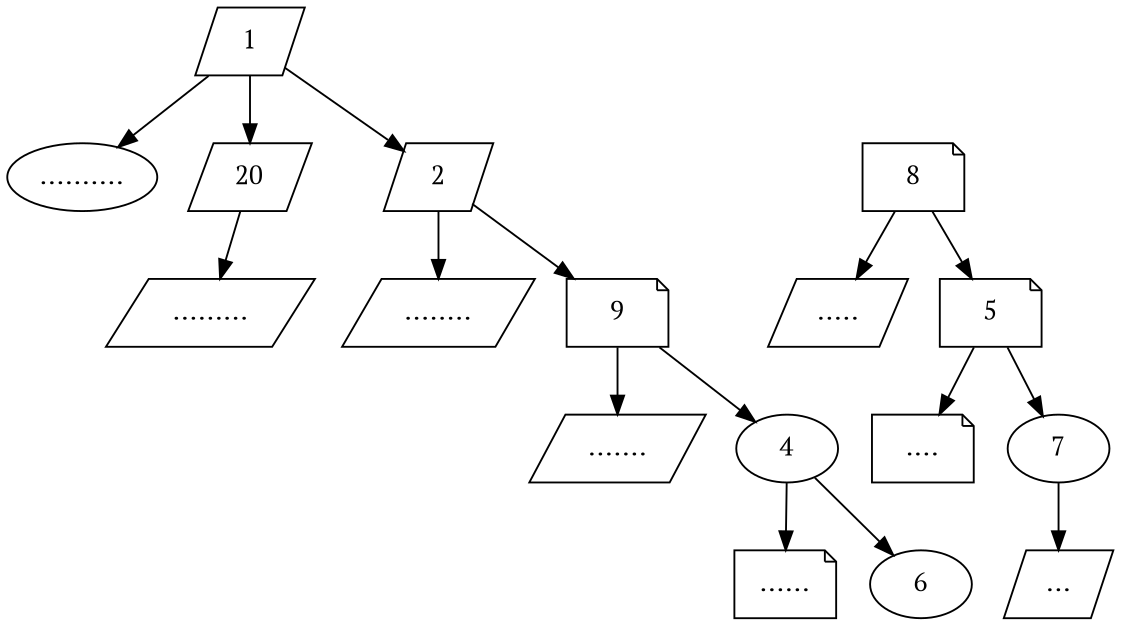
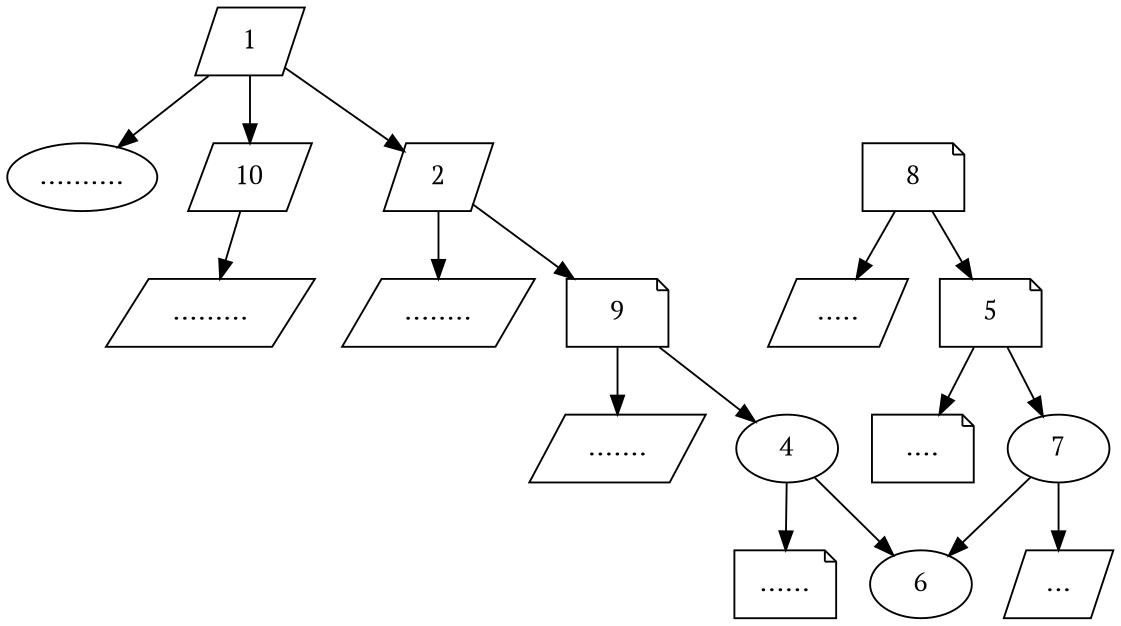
node "20": label "20" -> "10"
edge "7" -> "6": added
